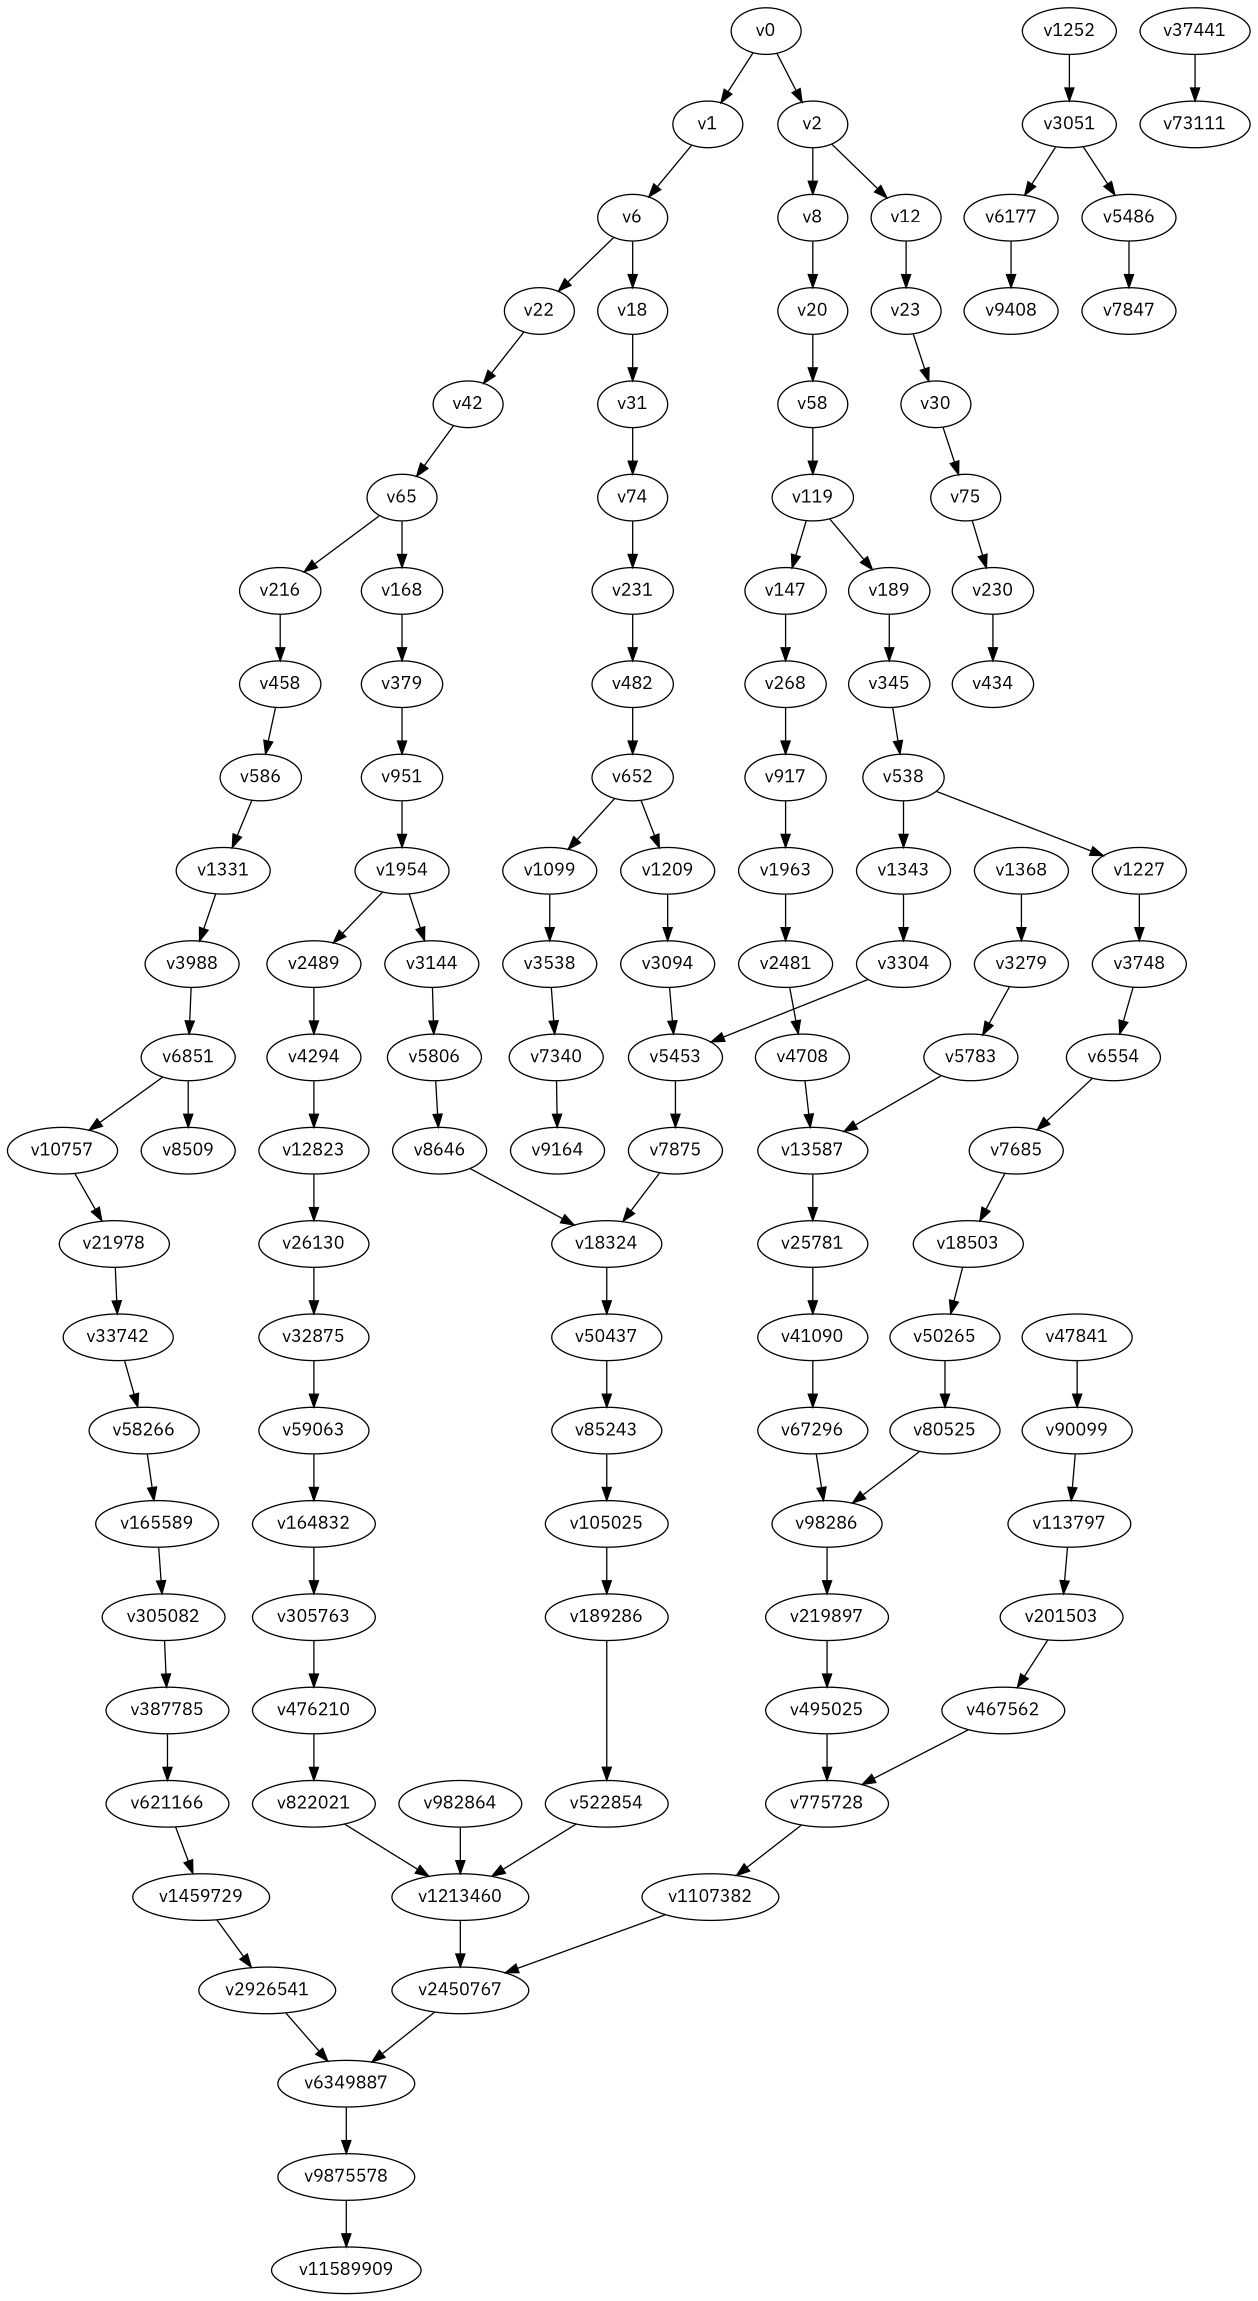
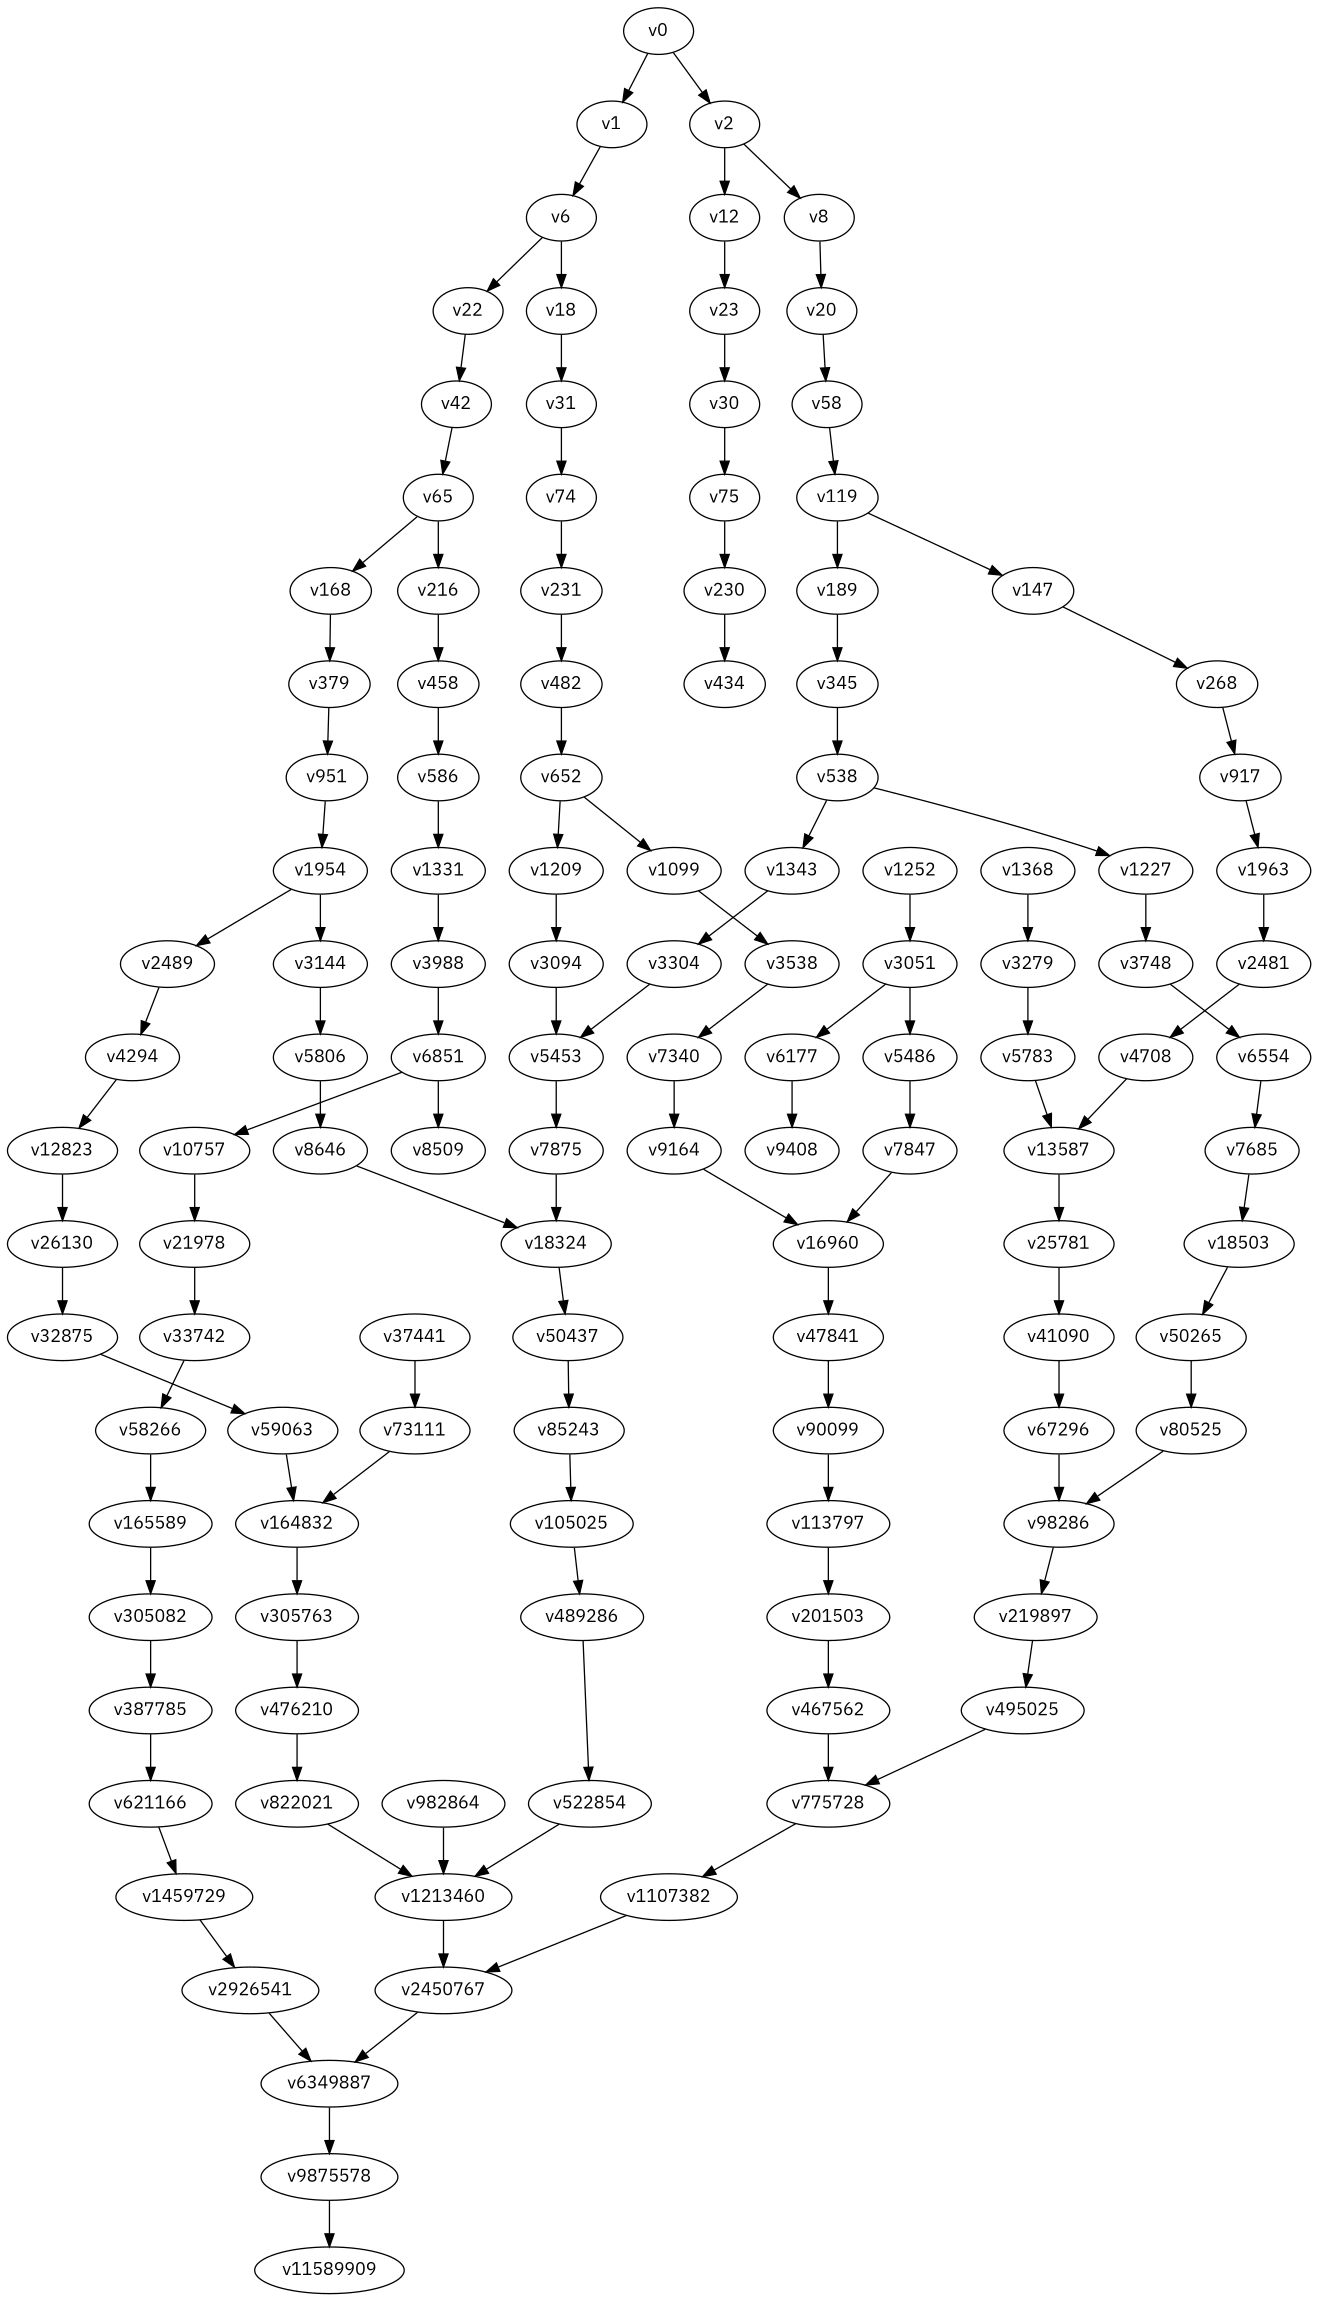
node "v16960": added
edge "v73111" -> "v164832": added
node "v189286": label "v189286" -> "v489286"
